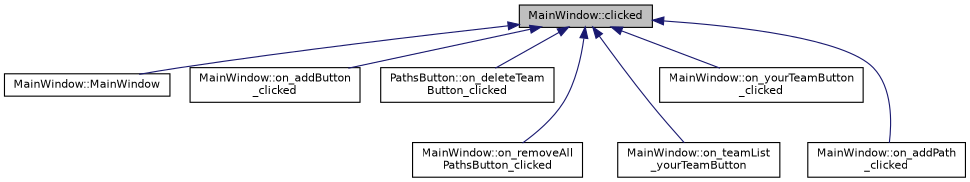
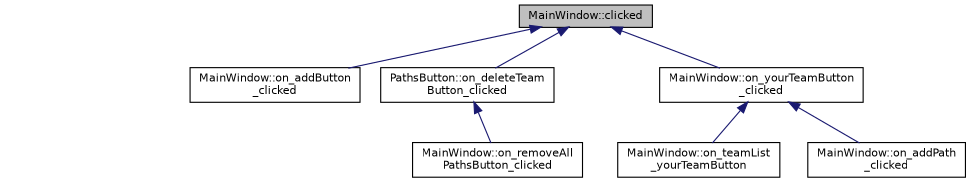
edge "MainWindow::on_addPath _clicked" -> "MainWindow::clicked": now "MainWindow::on_addPath _clicked" -> "MainWindow::on_yourTeamButton _clicked"
node "MainWindow::MainWindow": removed
edge "MainWindow::on_teamList _yourTeamButton" -> "MainWindow::clicked": now "MainWindow::on_teamList _yourTeamButton" -> "MainWindow::on_yourTeamButton _clicked"
edge "MainWindow::on_removeAll PathsButton_clicked" -> "MainWindow::clicked": now "MainWindow::on_removeAll PathsButton_clicked" -> "PathsButton::on_deleteTeam Button_clicked"
